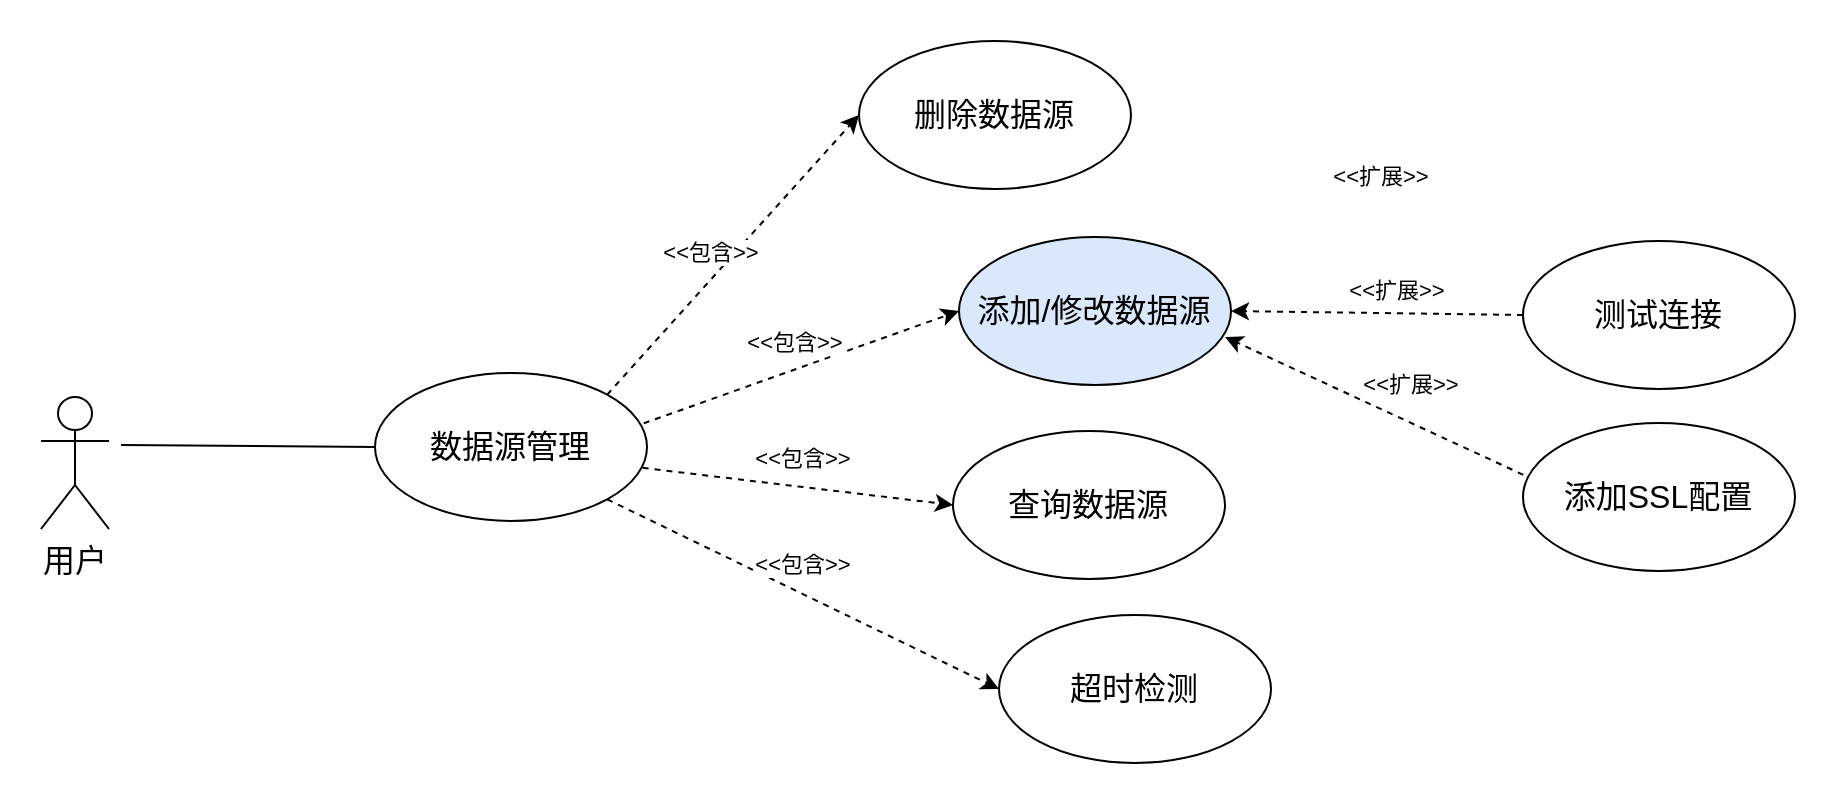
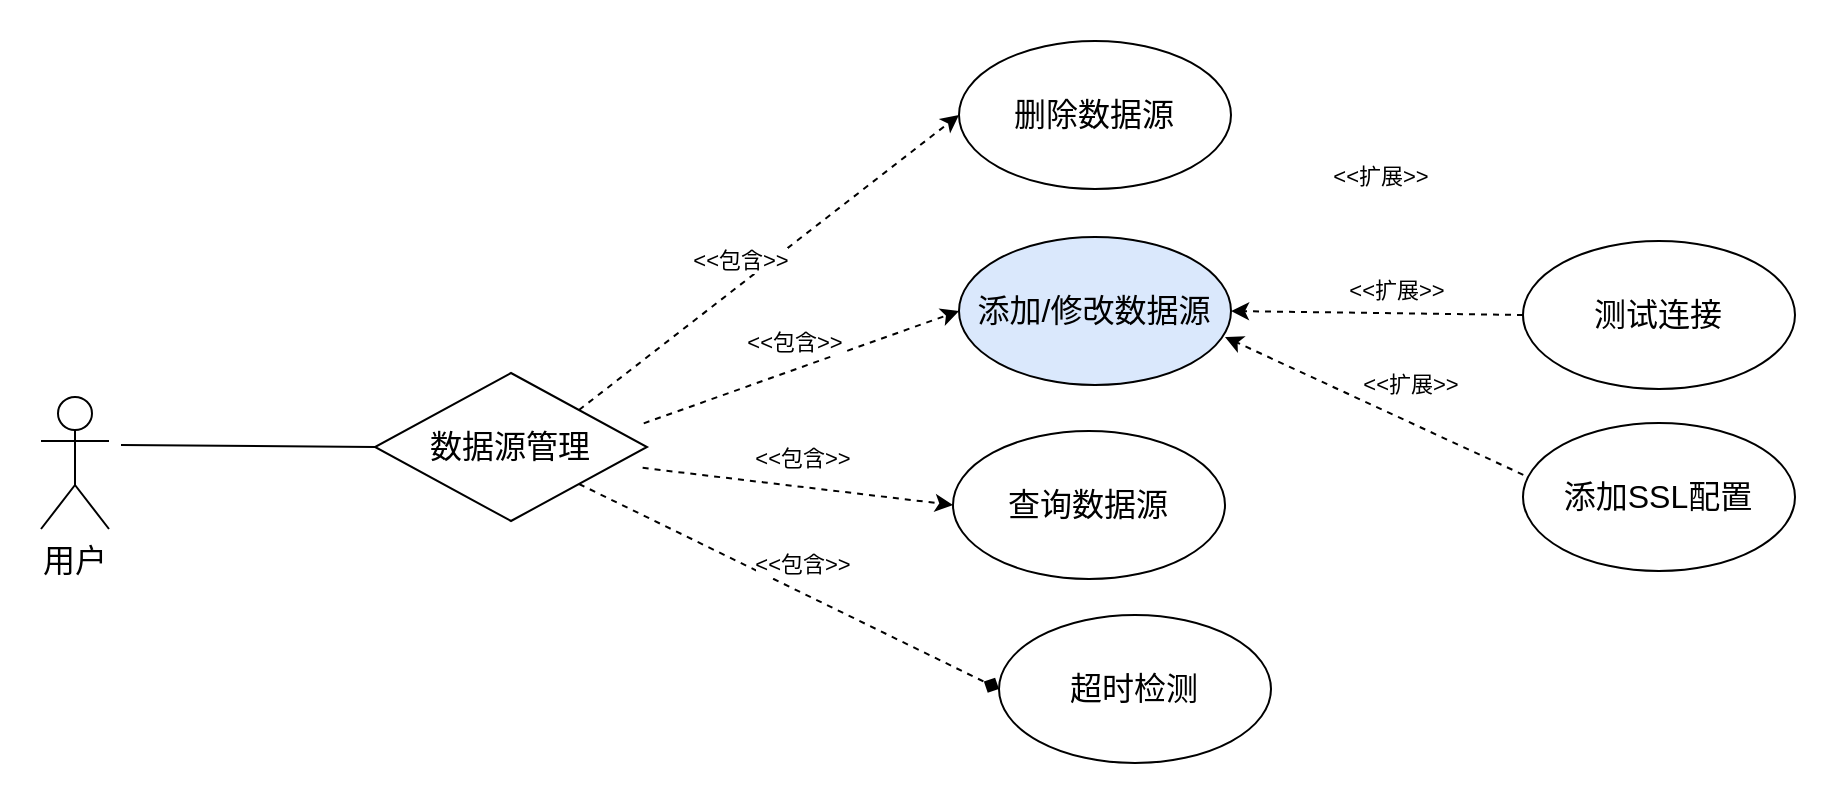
node "删除数据源": moved (995, 115) -> (1095, 115)
node "数据源管理": shape ellipse -> diamond
edge "数据源管理" -> "超时检测": arrowhead classic -> diamond
